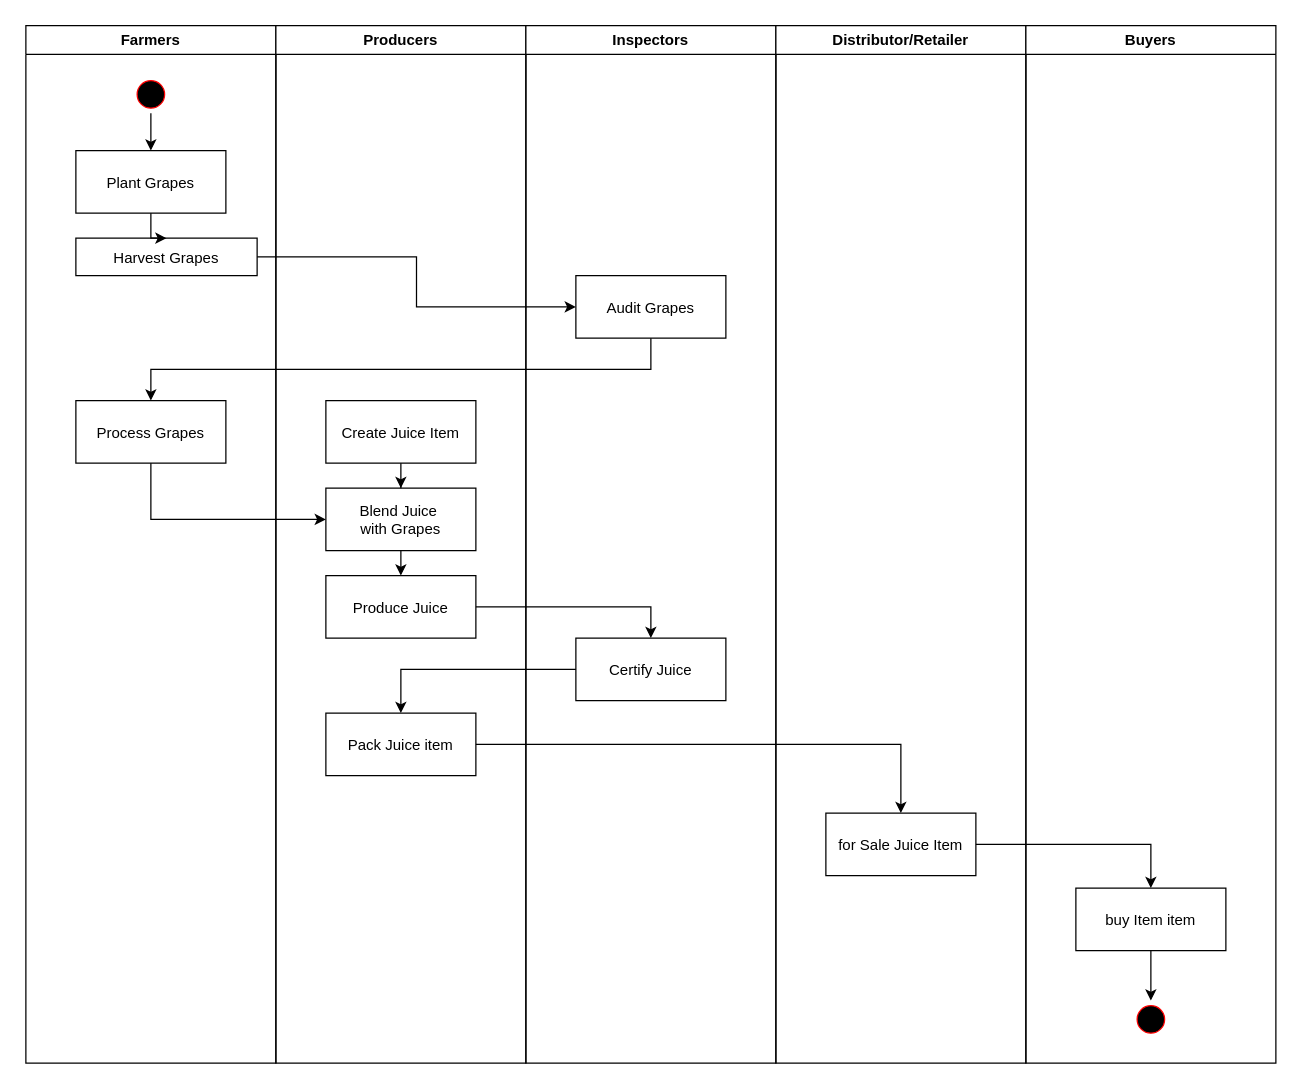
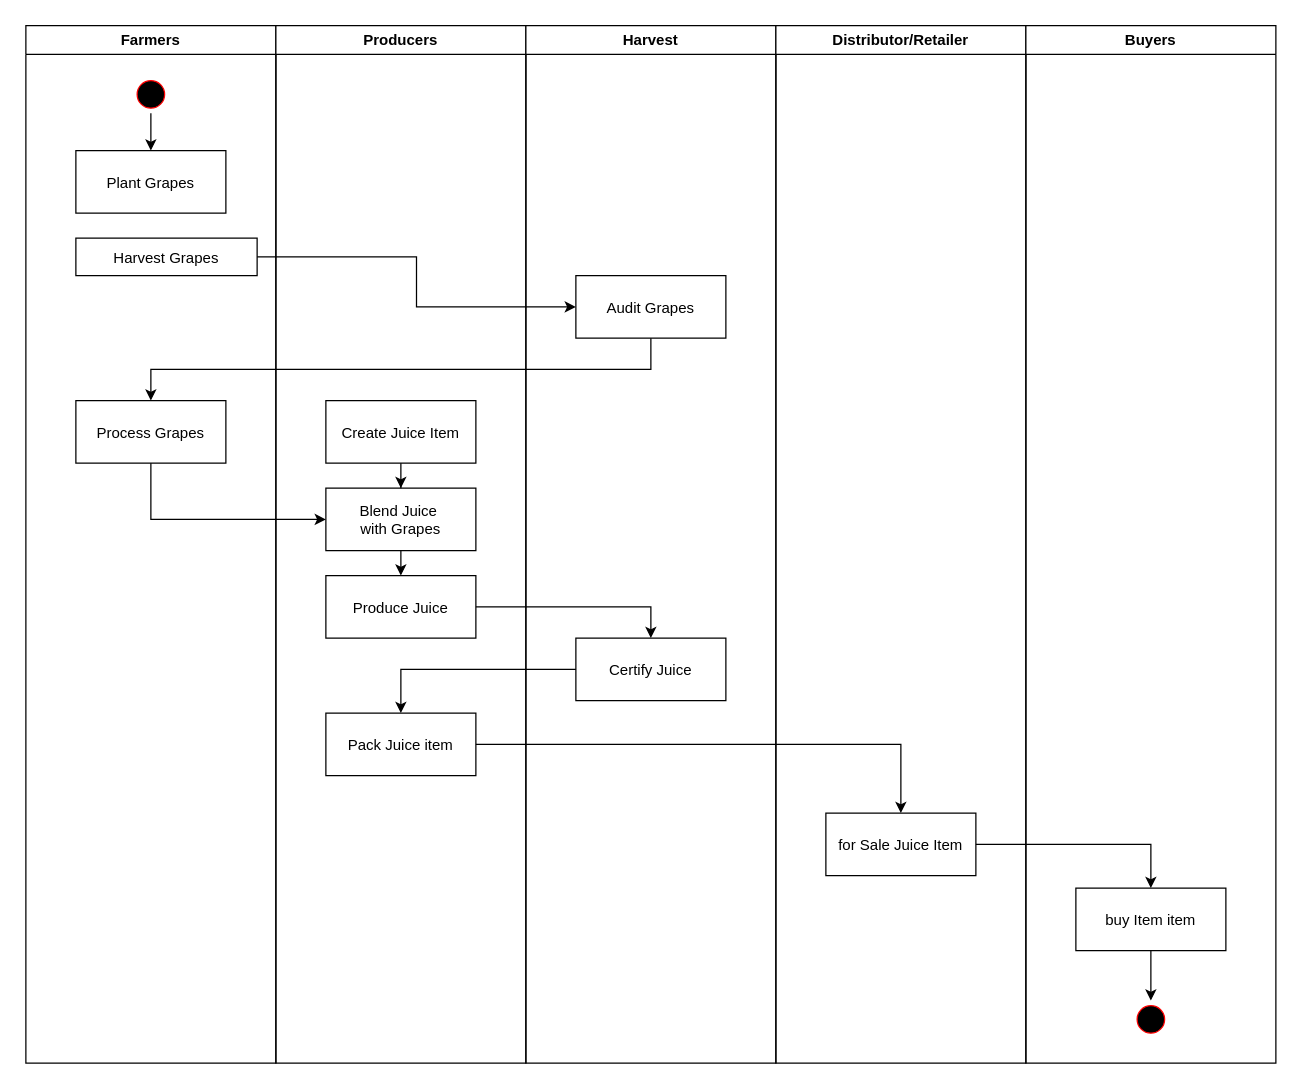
node "Inspectors": label "Inspectors" -> "Harvest"
edge "Plant Grapes" -> "Harvest Grapes": removed
